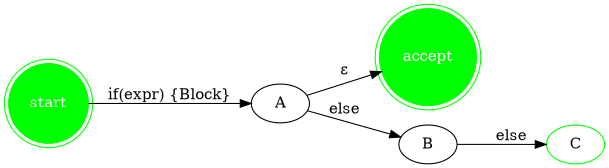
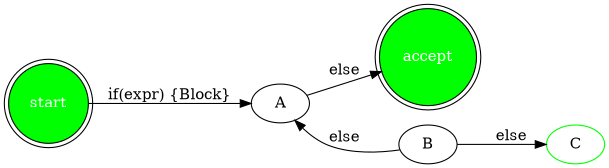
node "accept": color green -> black
edge "A" -> "accept": label "ε" -> "else"
node "start": color green -> black
edge "A" -> "B": reversed
